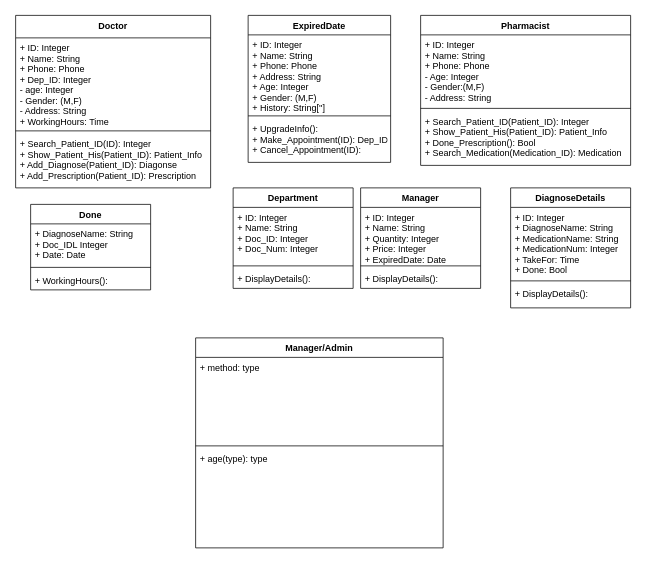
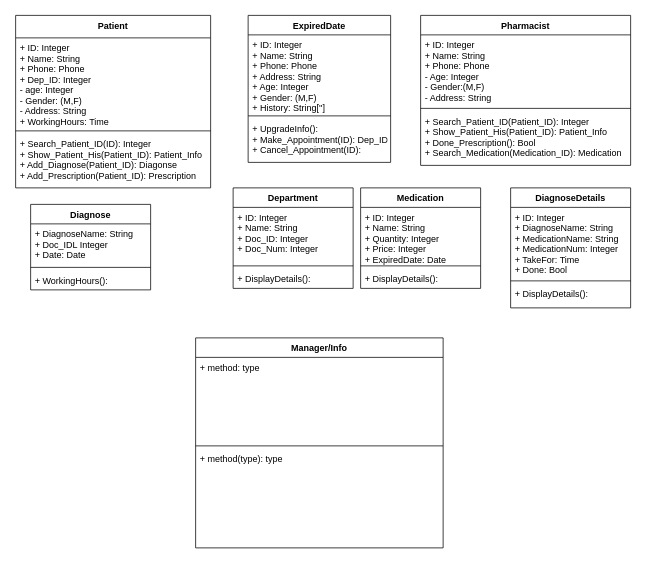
node "Doctor": label "Doctor" -> "Patient"
node "Manager": label "Manager" -> "Medication"
node "Done": label "Done" -> "Diagnose"
node "Manager/Admin": label "Manager/Admin" -> "Manager/Info"
node "+ age(type): type": label "+ age(type): type" -> "+ method(type): type"
